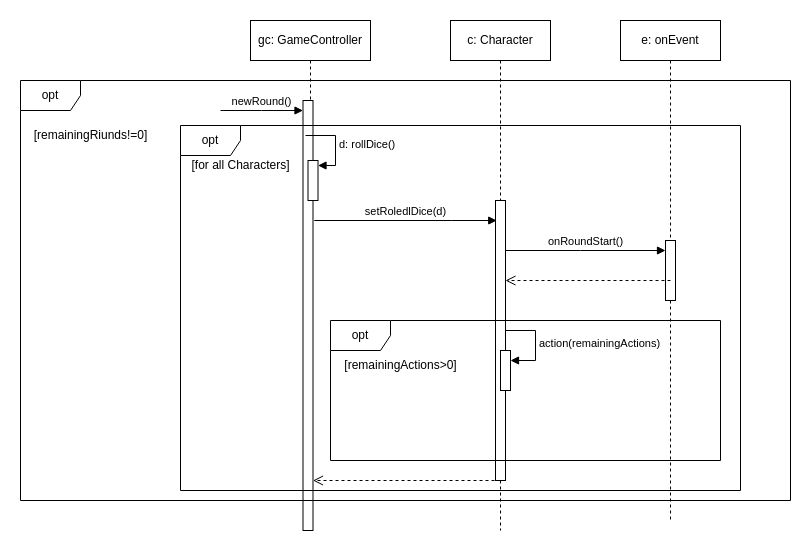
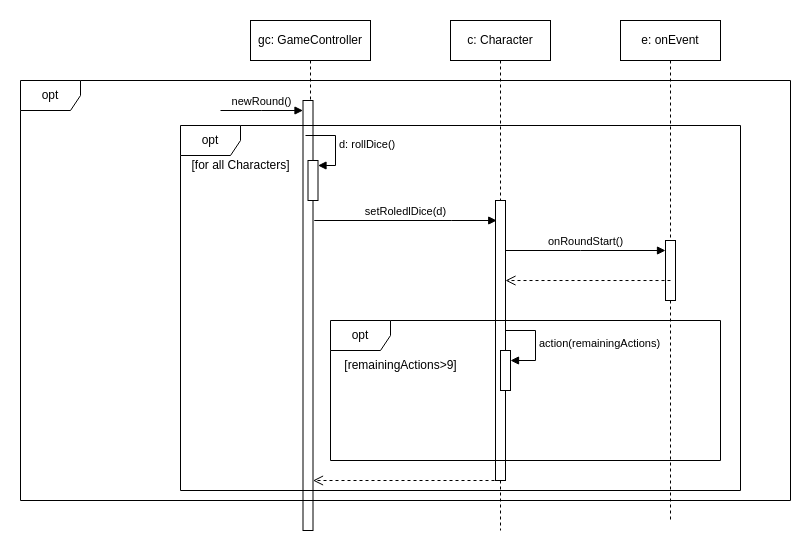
node "[remainingRiunds!=0]": removed
node "[remainingActions>0]": label "[remainingActions>0]" -> "[remainingActions>9]"
